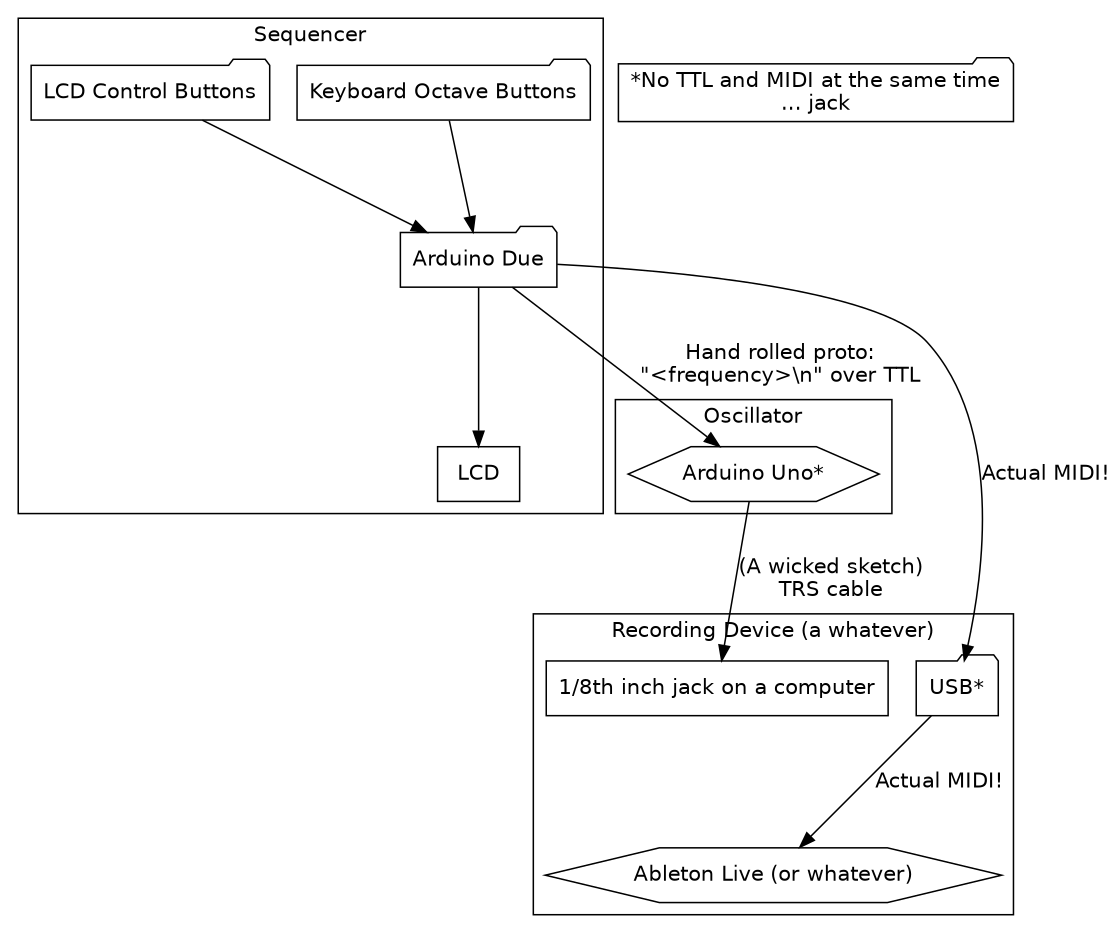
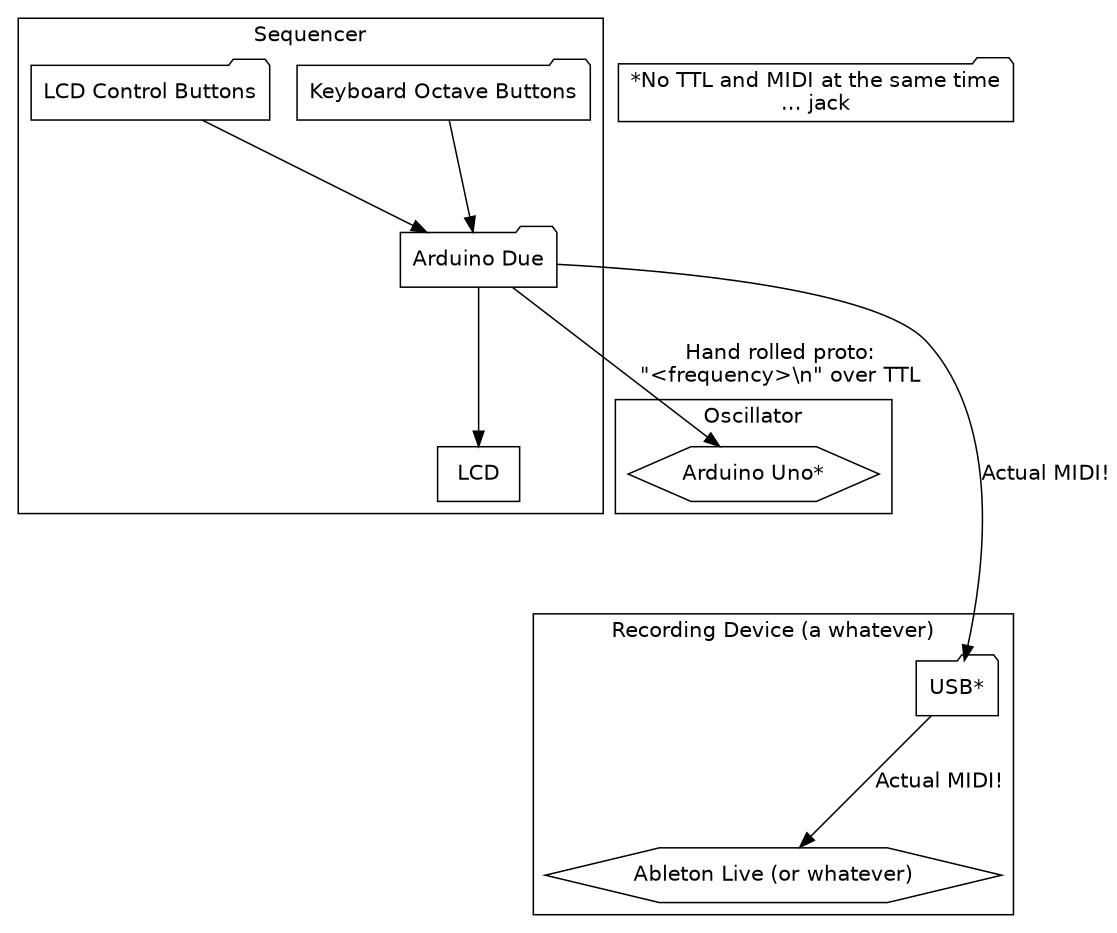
node "1/8th inch jack on a computer": removed
